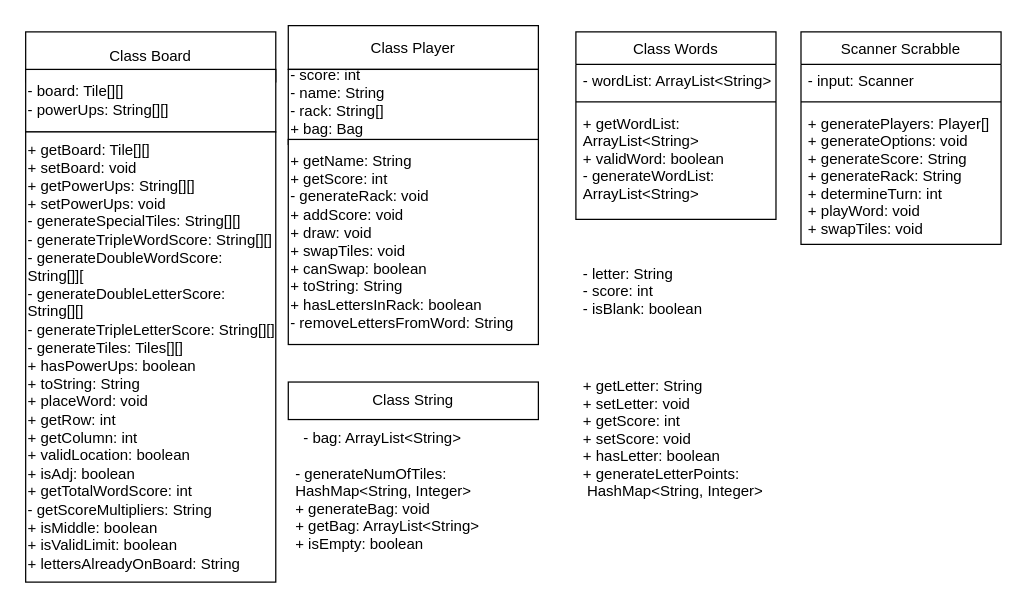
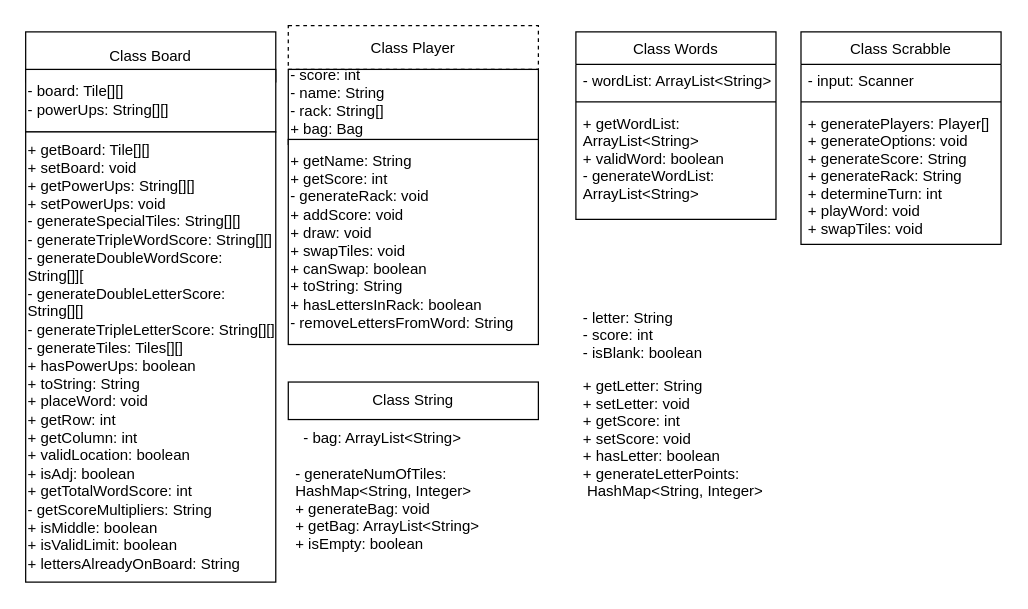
node "Class Player": style solid -> dashed
node "Scanner Scrabble": label "Scanner Scrabble" -> "Class Scrabble"
node "- letter: String - score: int - isBlank: boolean": moved (676, 291) -> (676, 335)
